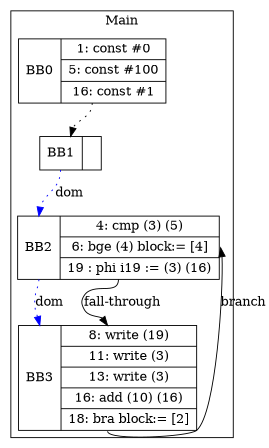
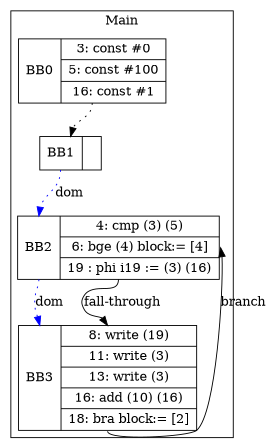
node "BB0": text "1: const #0" -> "3: const #0"
